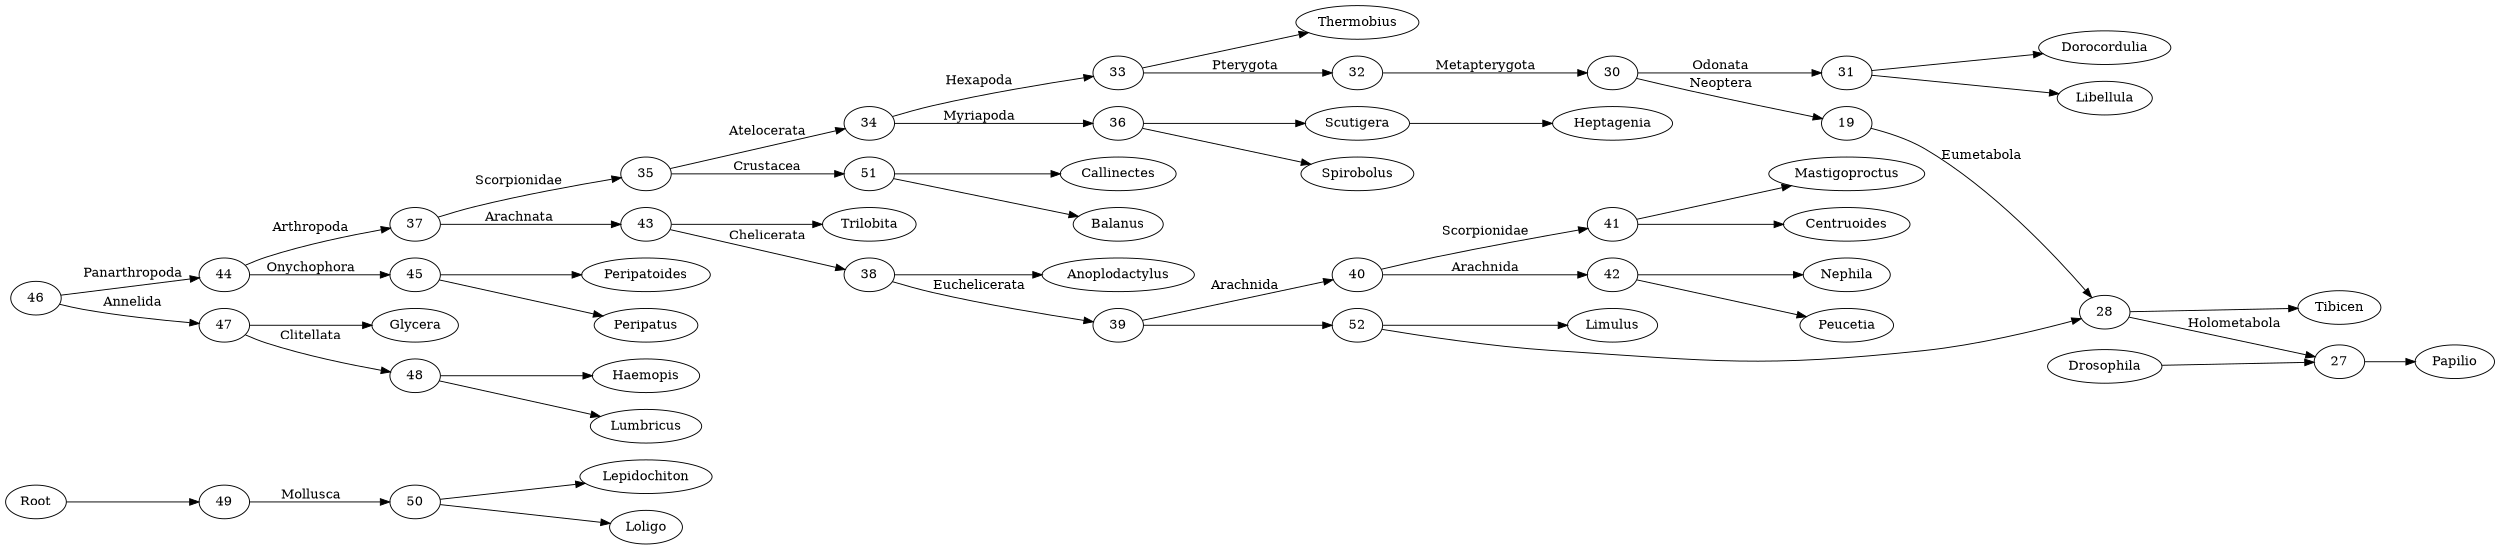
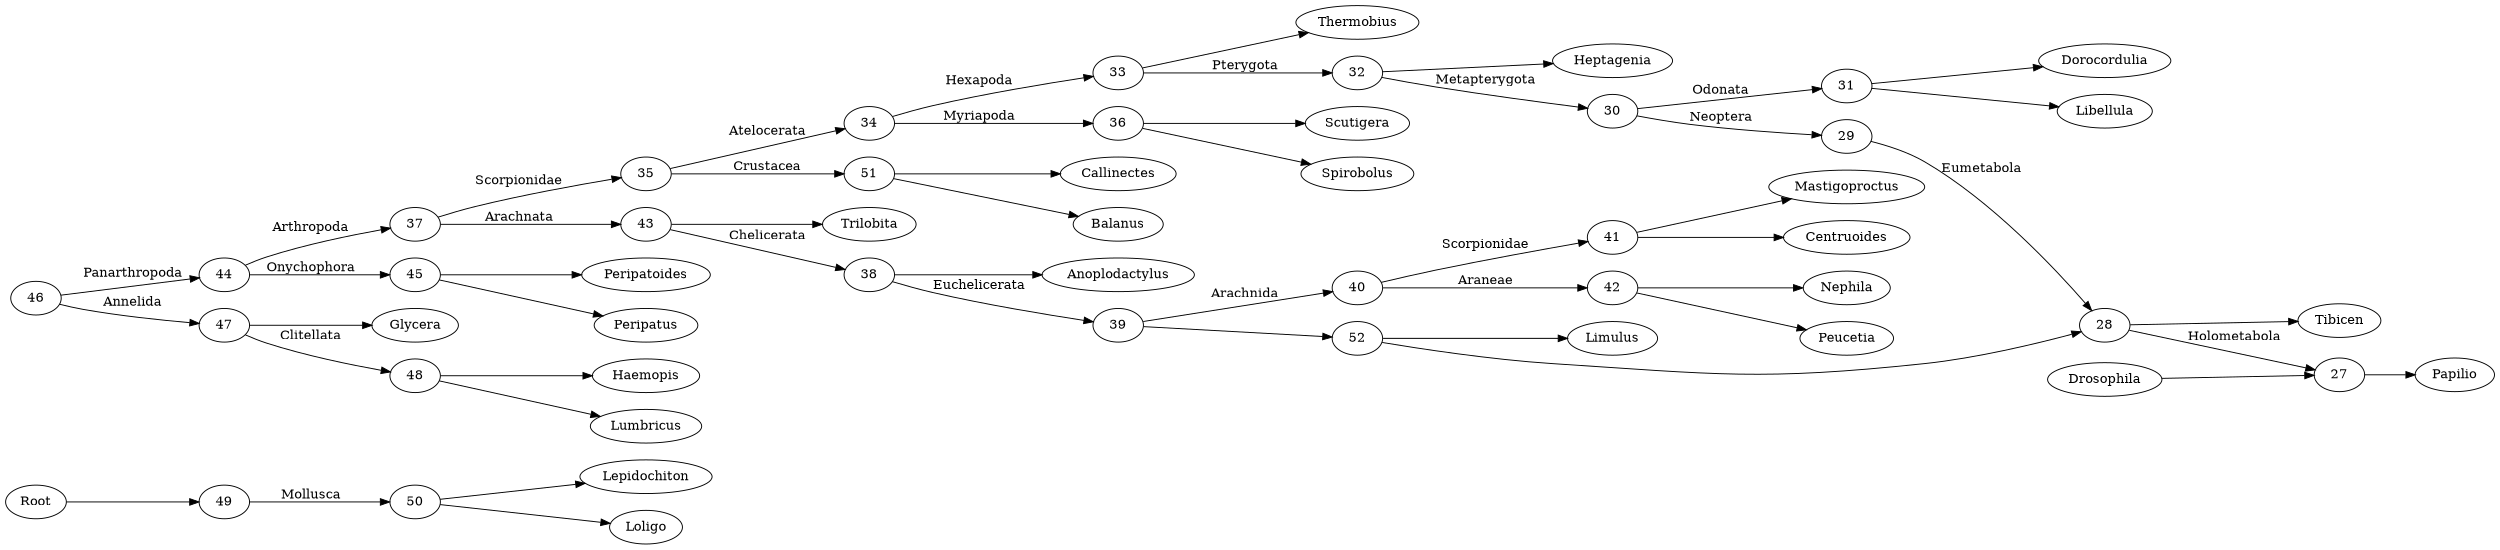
edge "Scutigera" -> "Heptagenia": now "32" -> "Heptagenia"
node "19": label "19" -> "29"
edge "40" -> "42": label "Arachnida" -> "Araneae"
